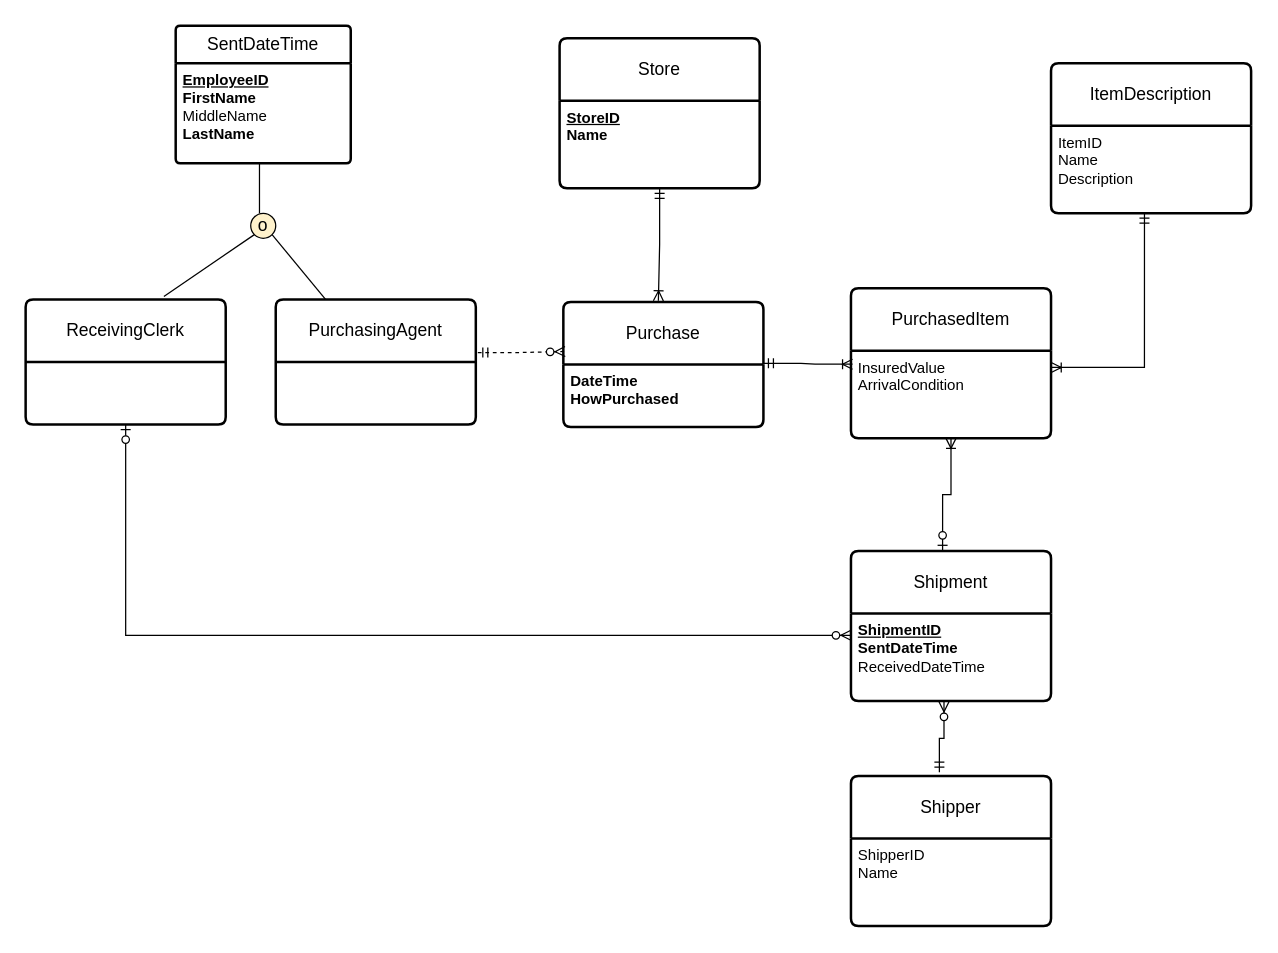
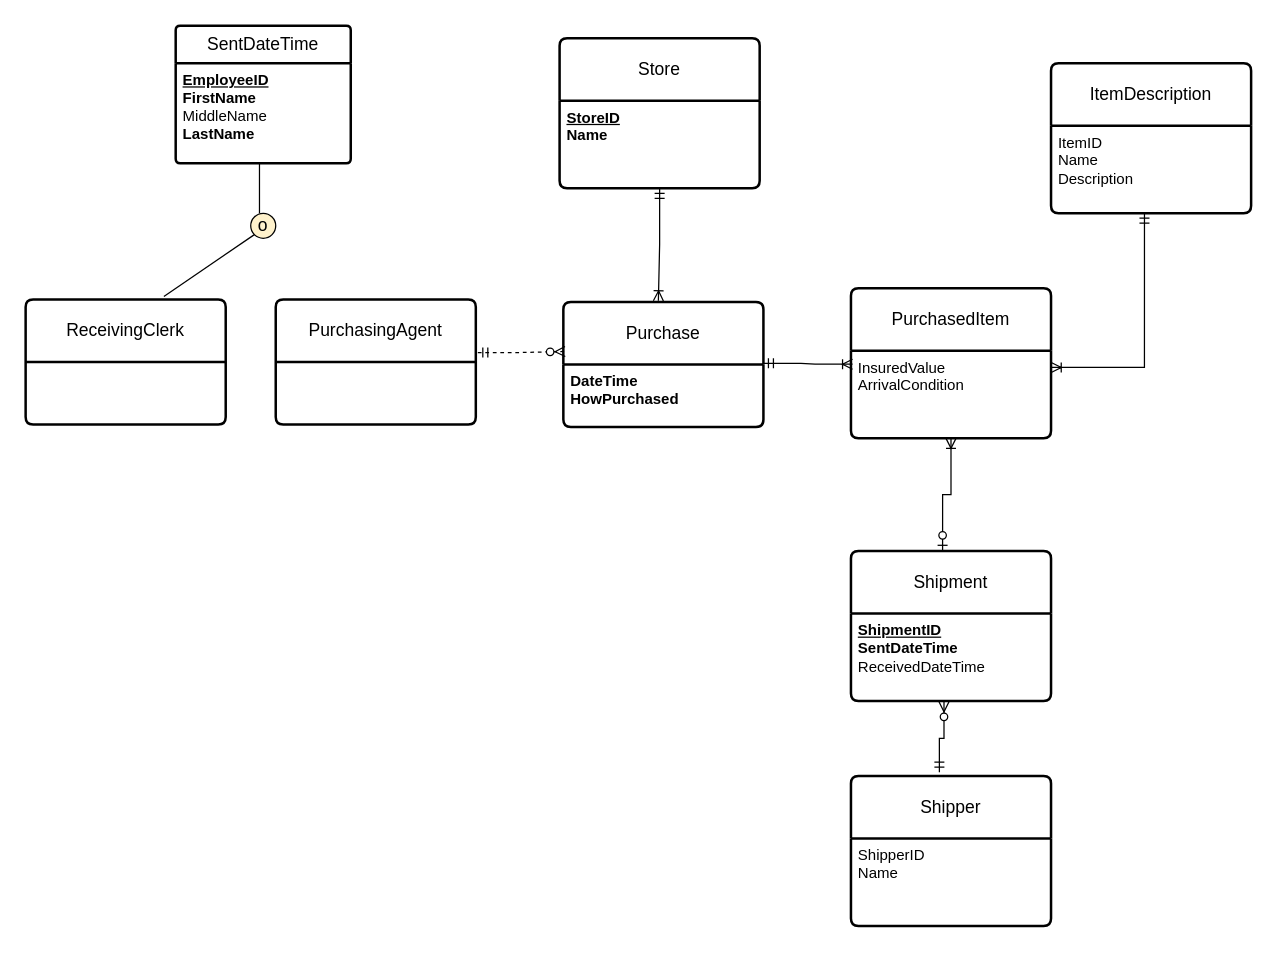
edge "o" -- "PurchasingAgent": removed
edge "ReceivingClerk" -- "ShipmentID SentDateTime ReceivedDateTime": removed
